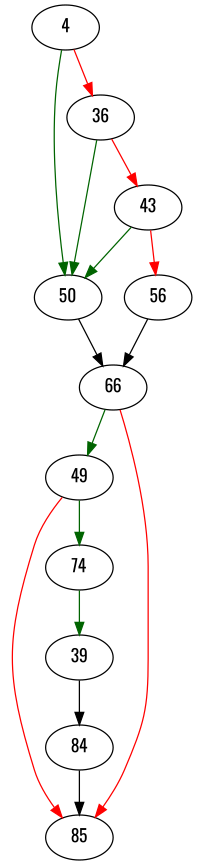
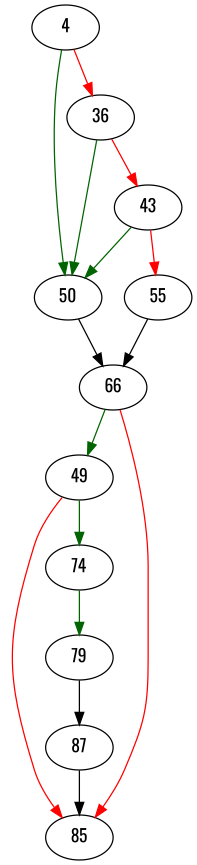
node "56": label "56" -> "55"
node "39": label "39" -> "79"
node "84": label "84" -> "87"
